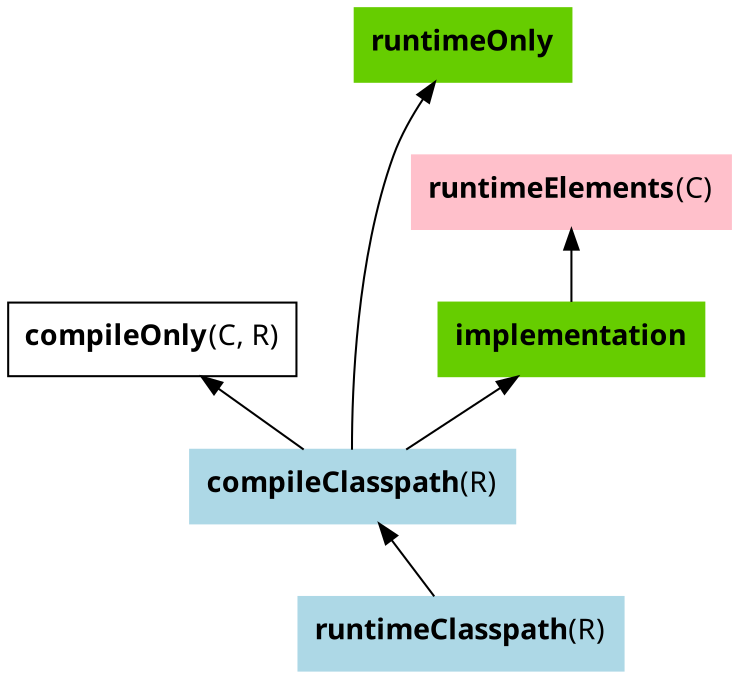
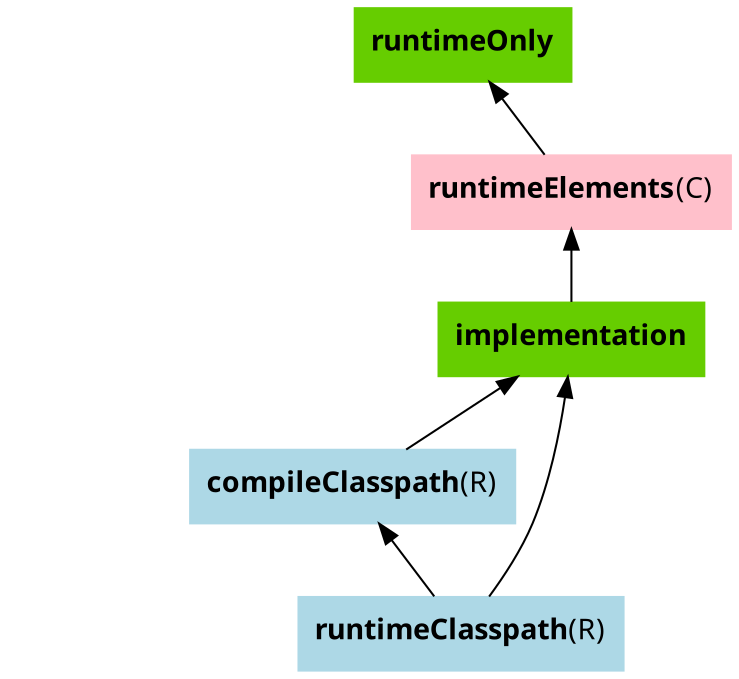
edge "compileClasspath" -> "runtimeOnly": now "runtimeElements" -> "runtimeOnly"
node "compileOnly": removed
edge "runtimeClasspath" -> "implementation": added
